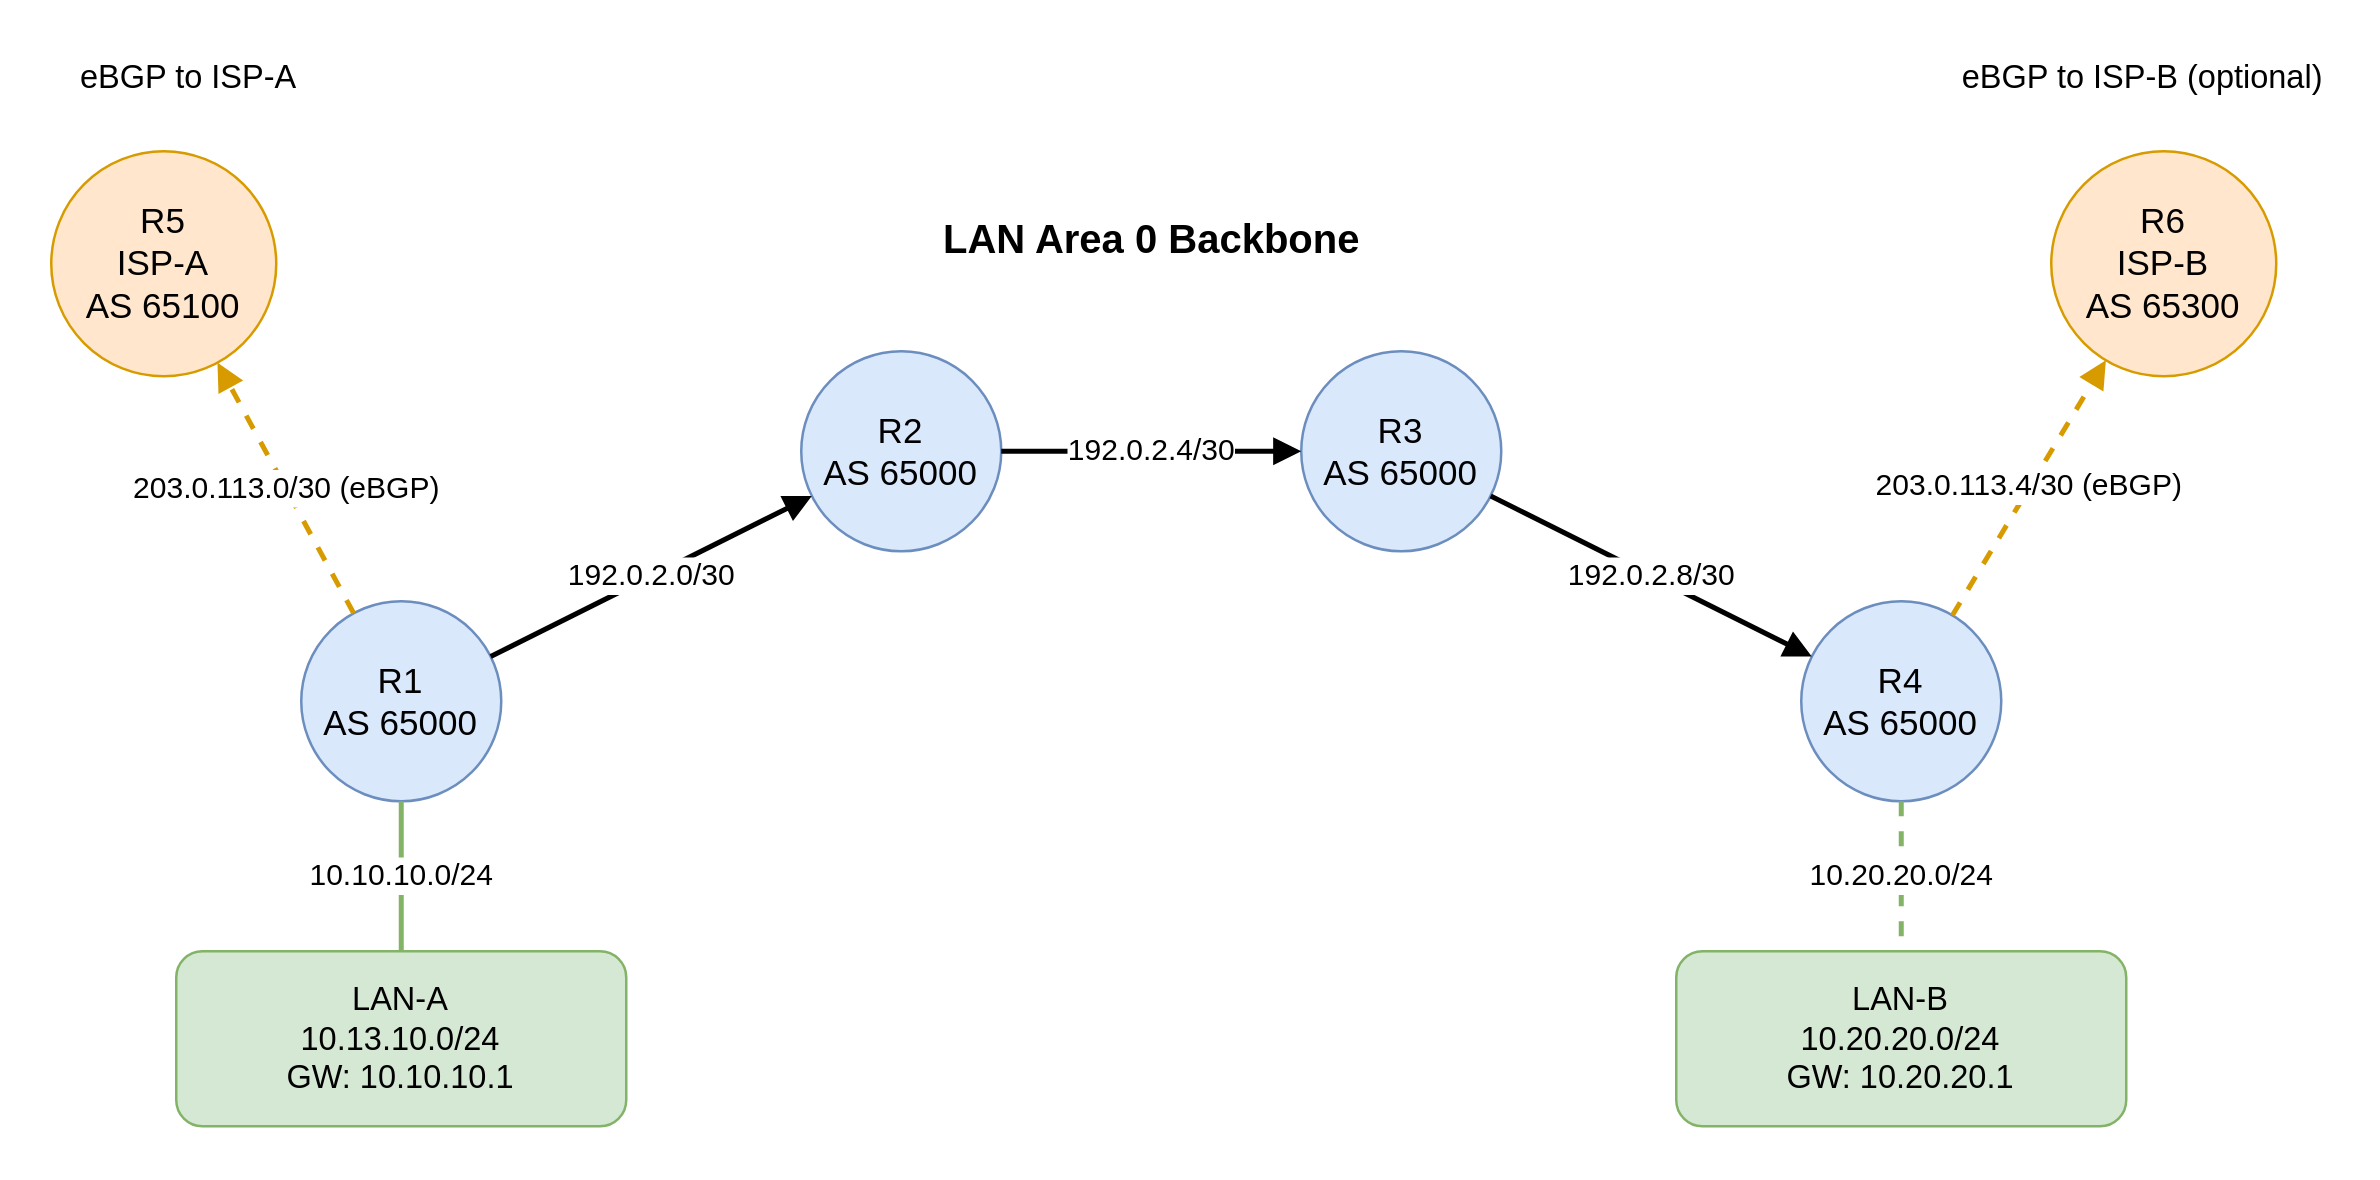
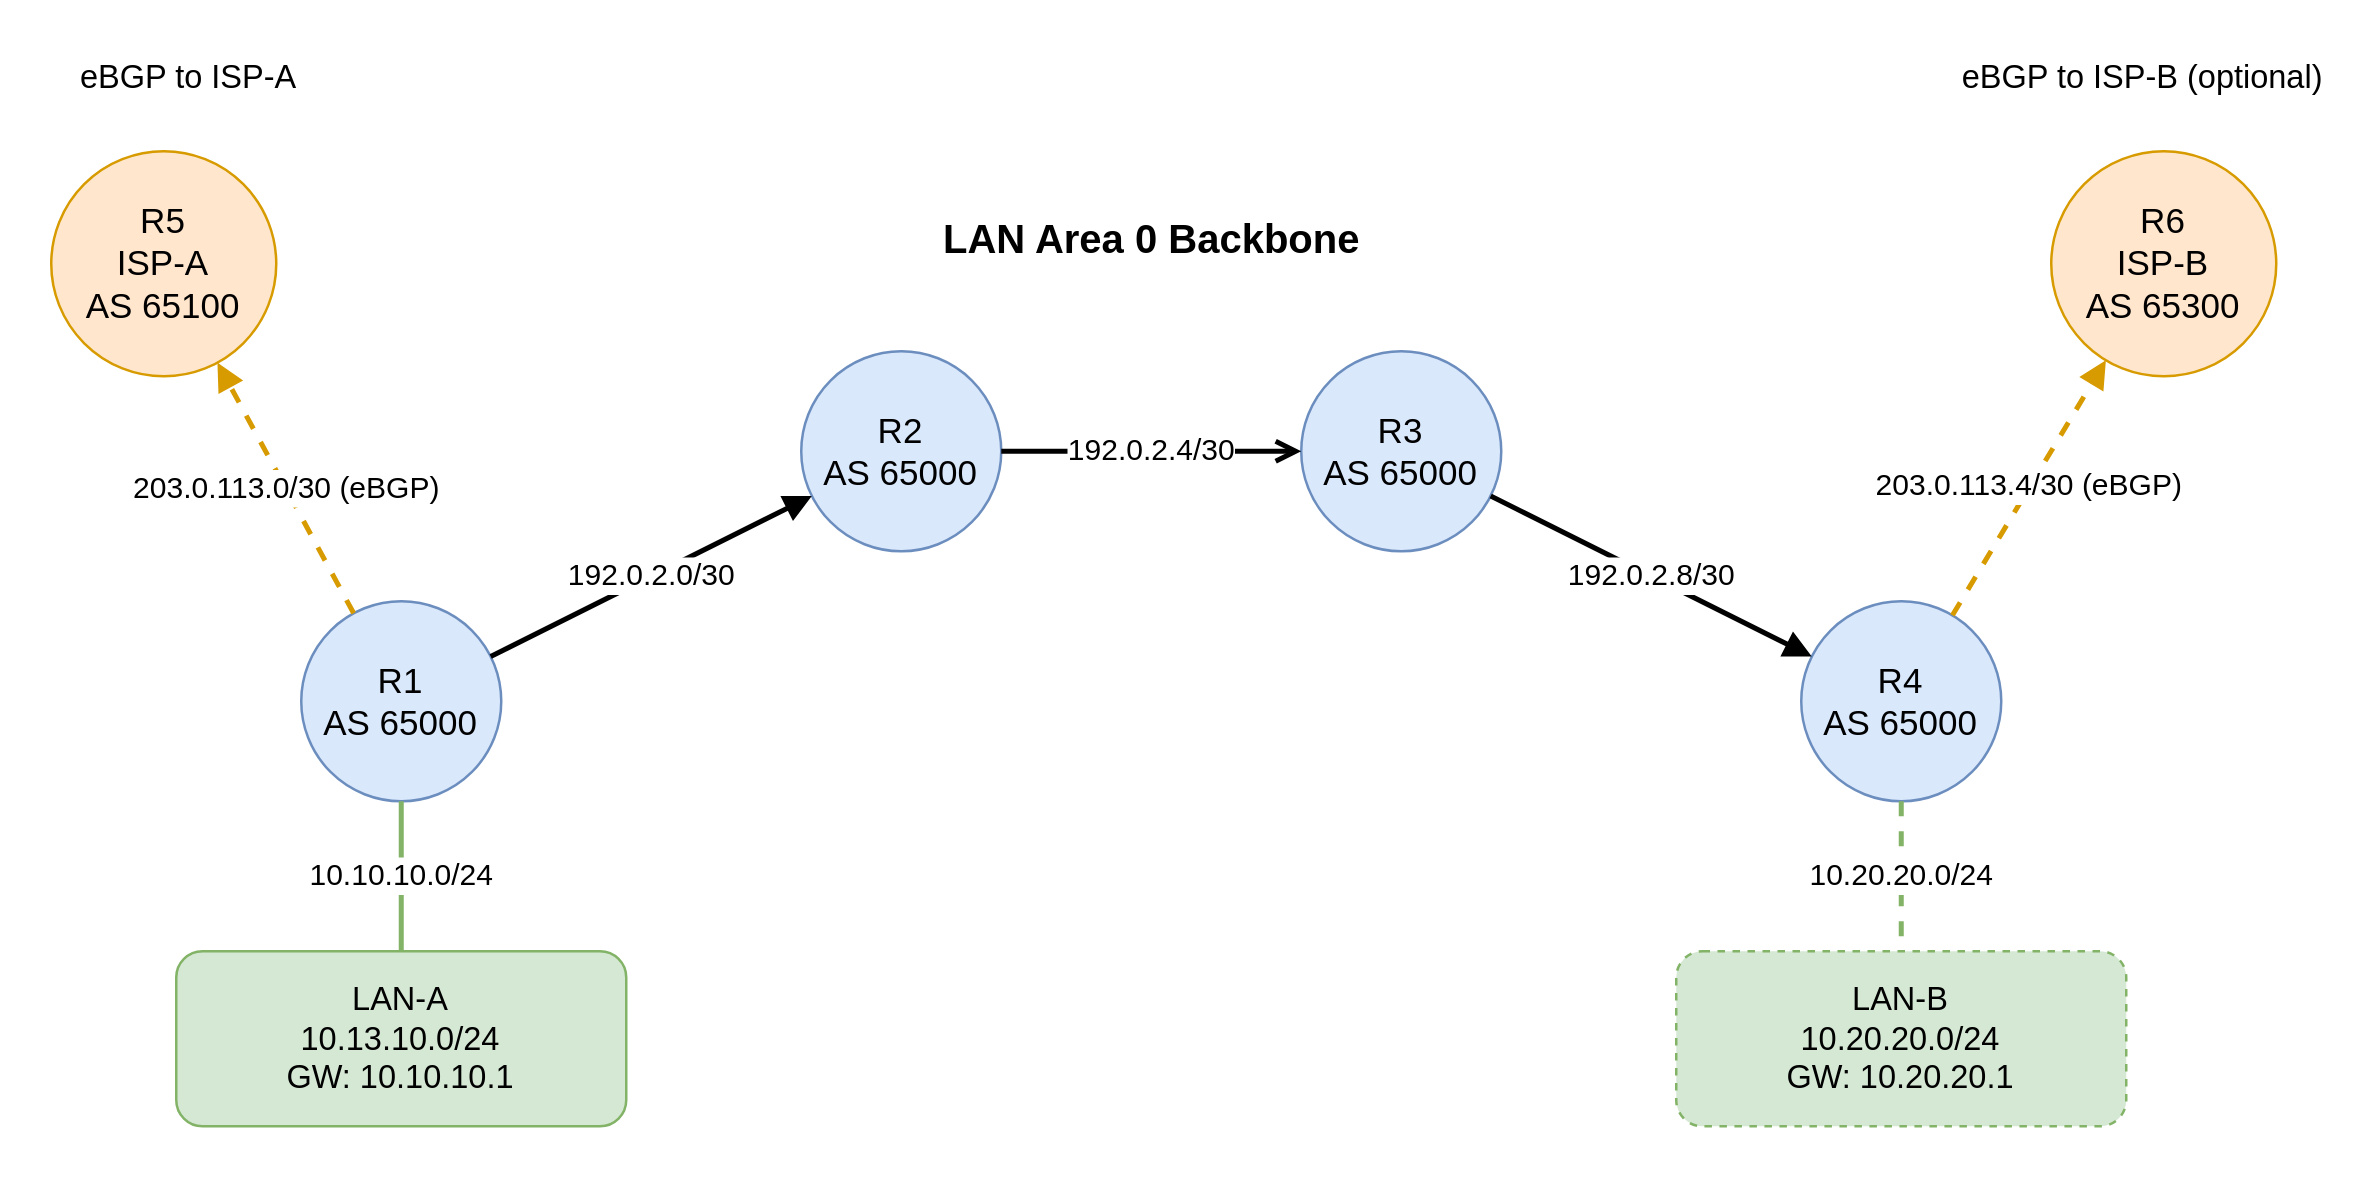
edge "R2 AS 65000" -> "R3 AS 65000": arrowhead block -> open
node "LAN-B 10.20.20.0/24 GW: 10.20.20.1": style solid -> dashed
